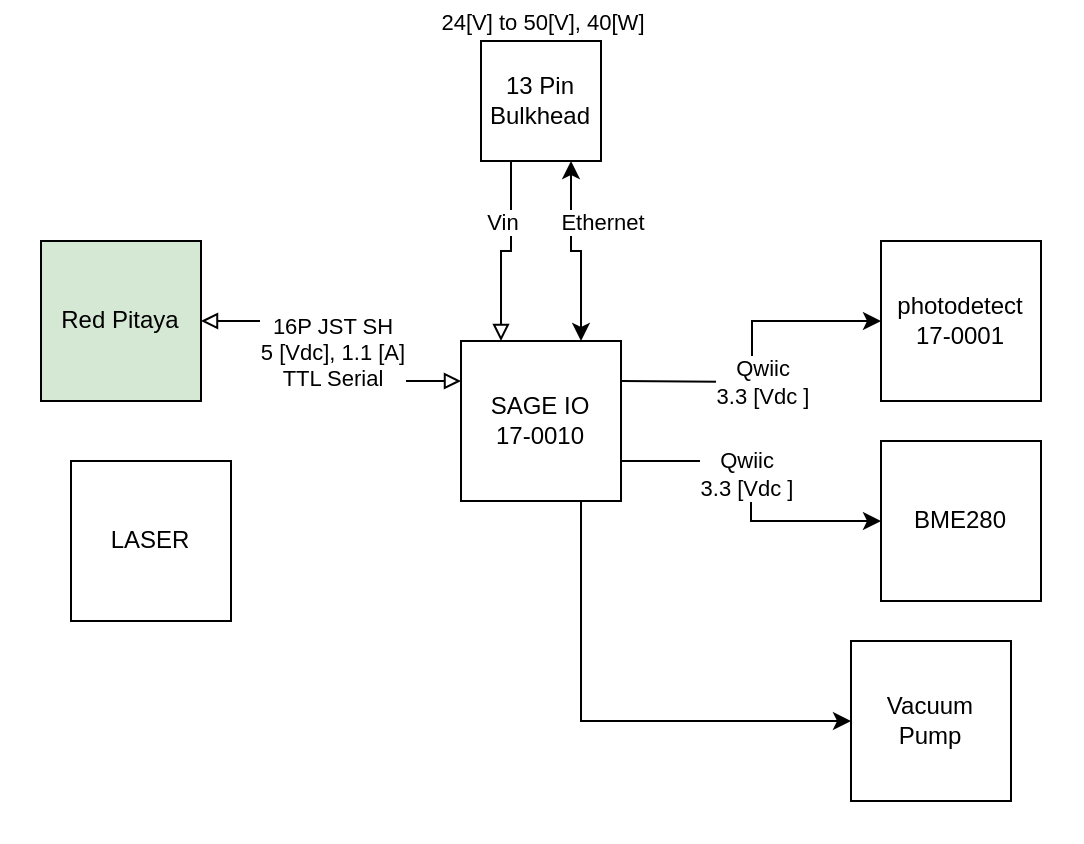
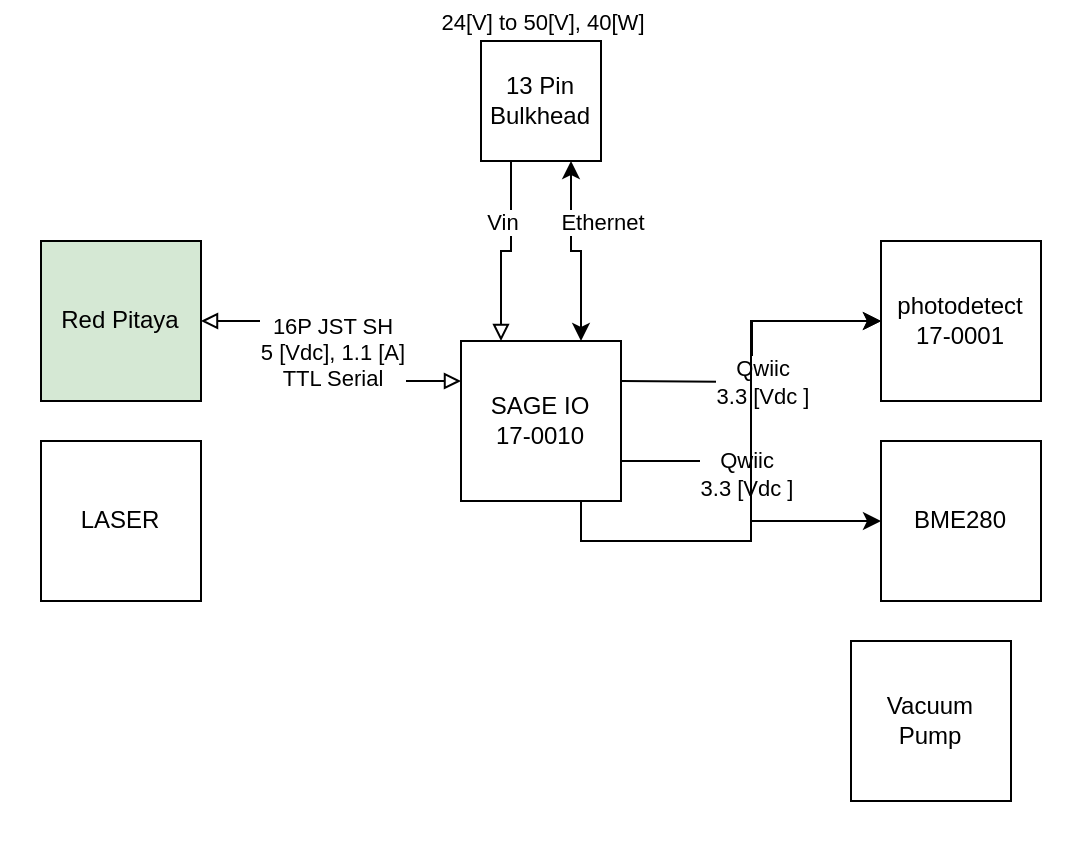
node "LASER": moved (151, 541) -> (121, 521)
edge "SAGE IO 17-0010" -> "Vacuum Pump": now "SAGE IO 17-0010" -> "photodetect 17-0001"
